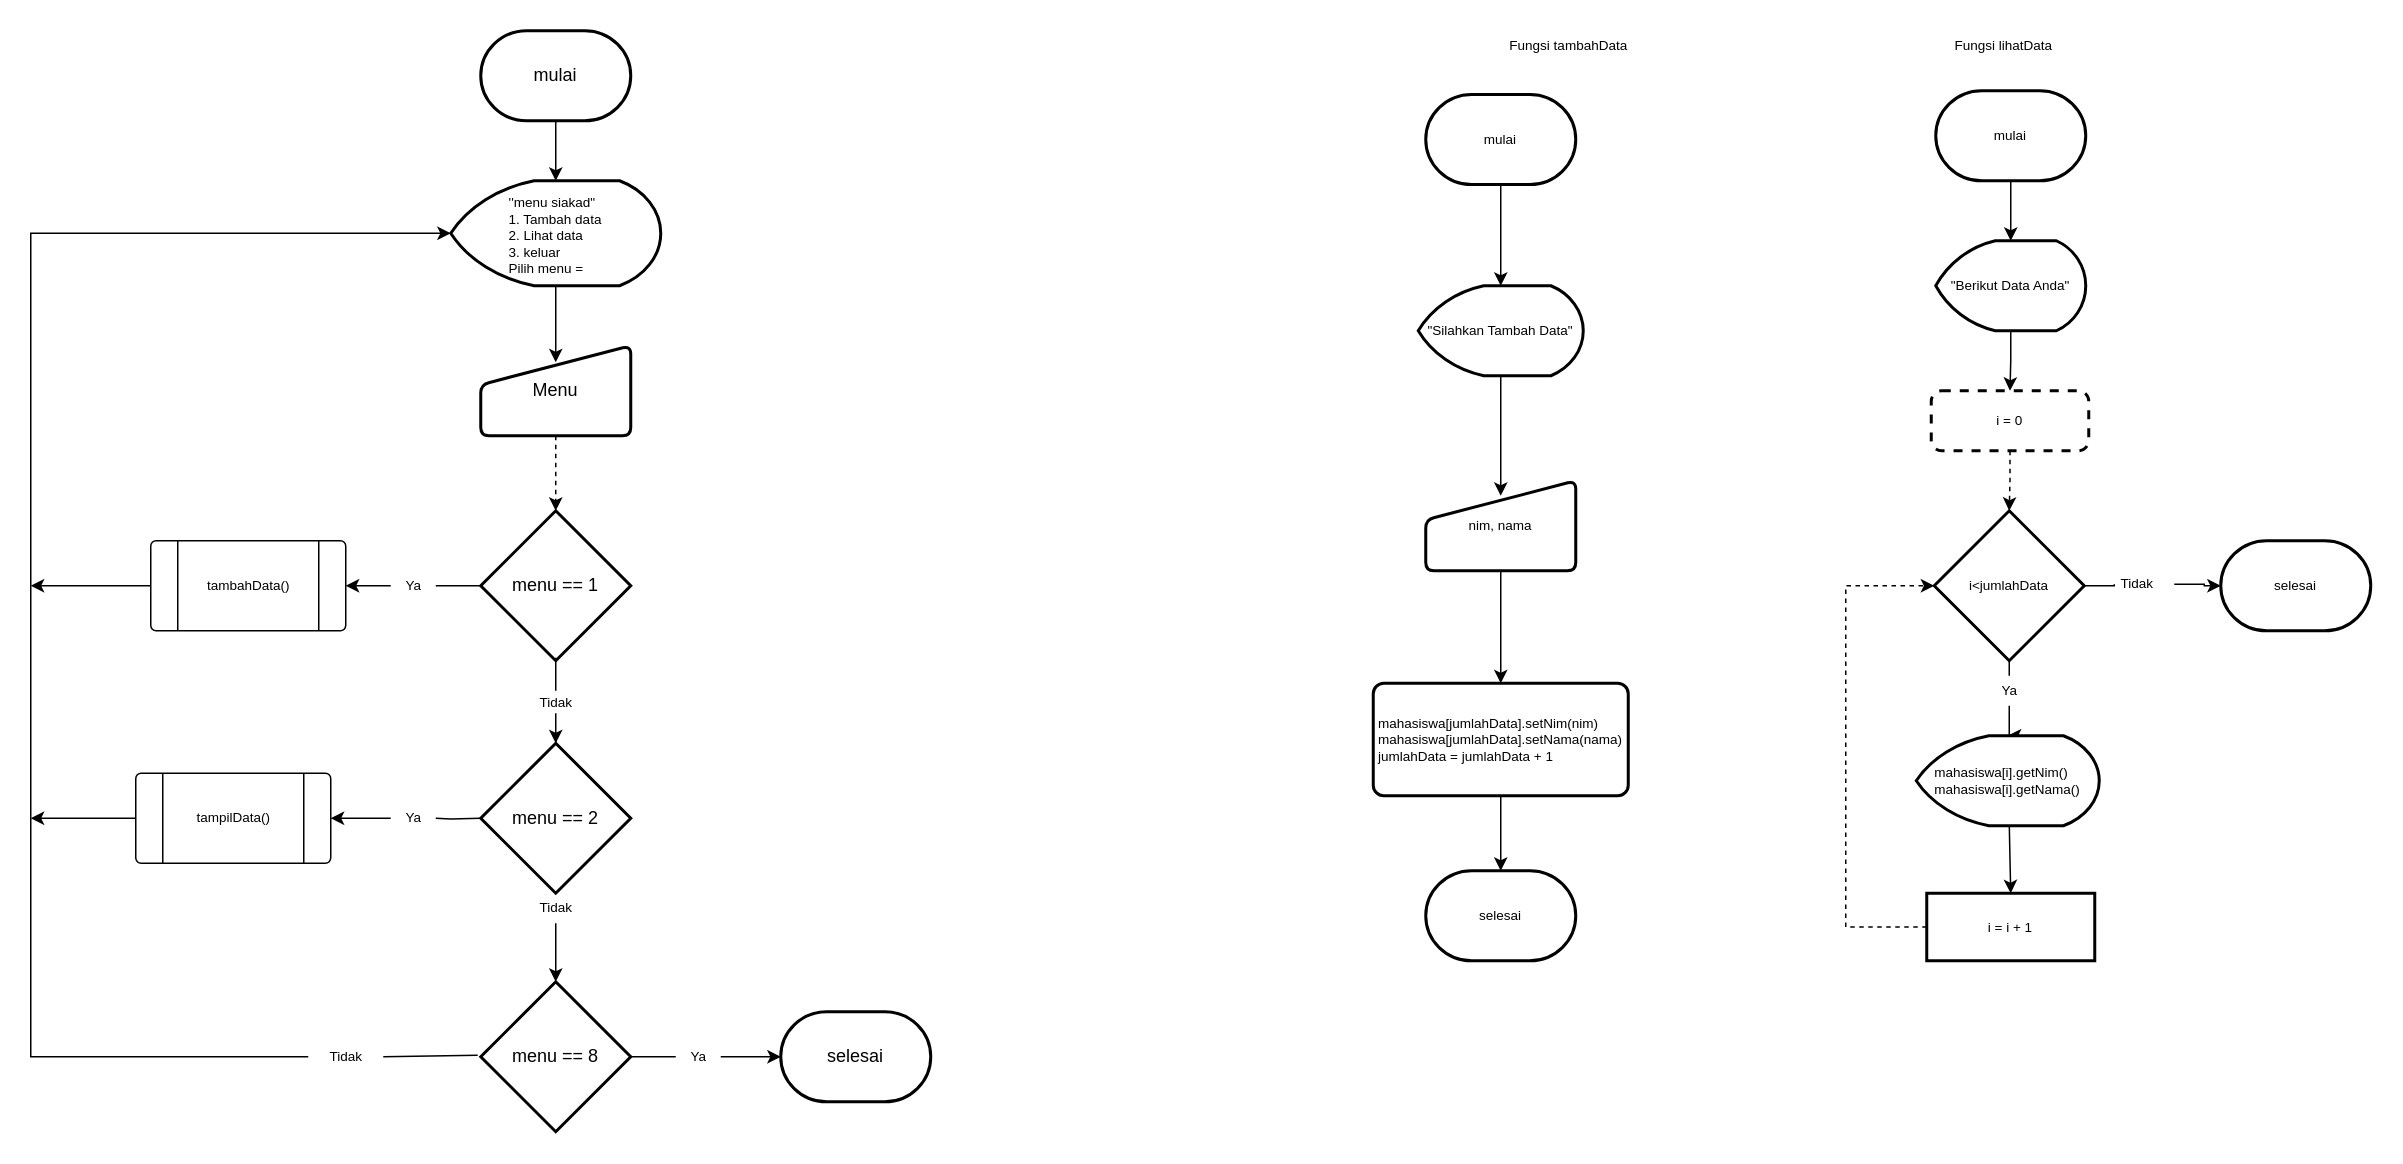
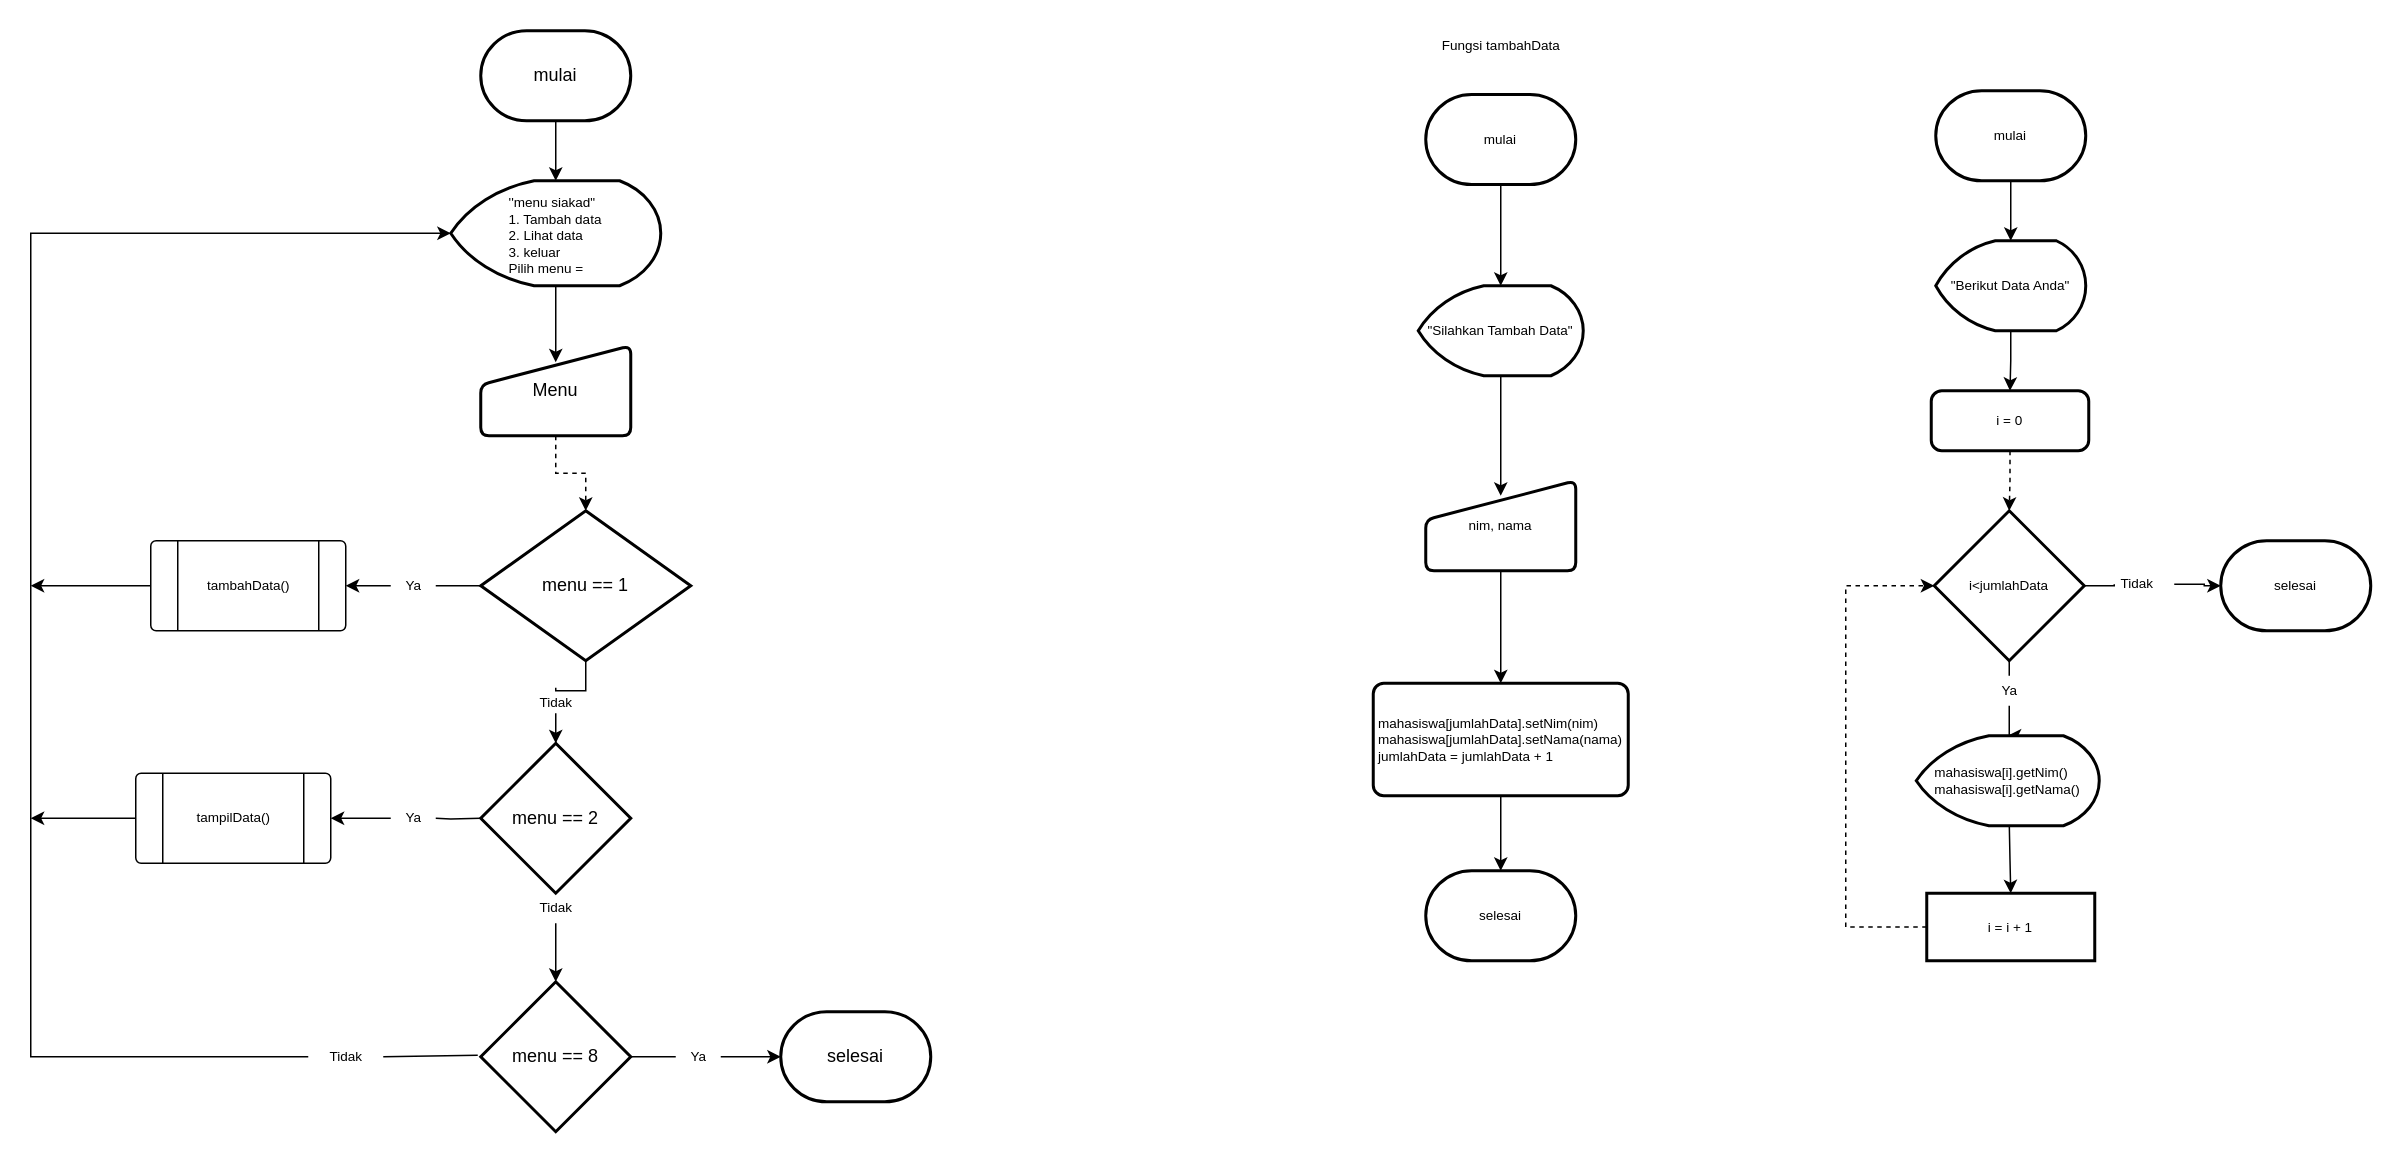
node "Fungsi tambahData": moved (1568, 46) -> (1501, 46)
node "Fungsi lihatData": removed
node "i = 0": style dashed -> solid
node "menu == 1": size 150x150 -> 210x150
